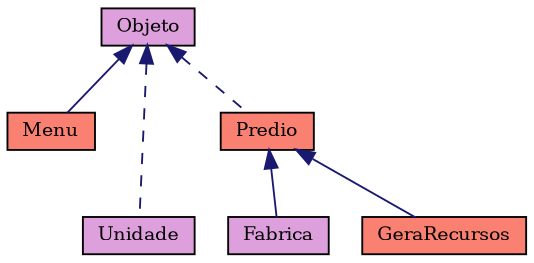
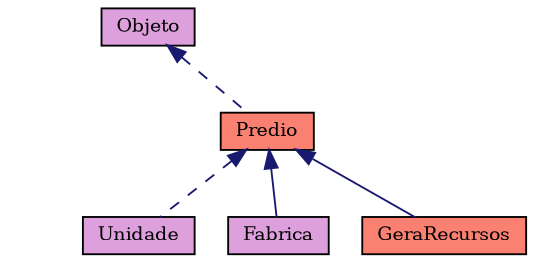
node "Menu": removed
edge "Unidade" -> "Objeto": now "Unidade" -> "Predio"
